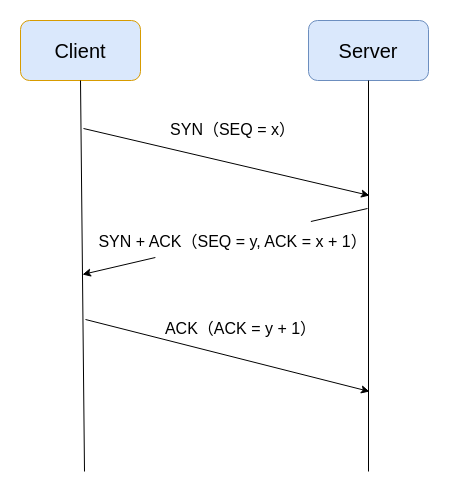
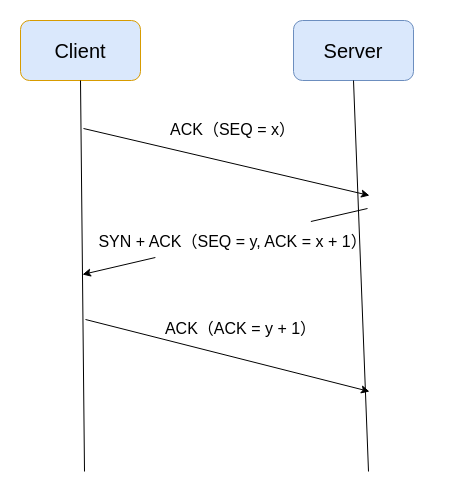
node "Server": moved (369, 51) -> (354, 51)
node "SYN（SEQ = x）": label "SYN（SEQ = x）" -> "ACK（SEQ = x）"
